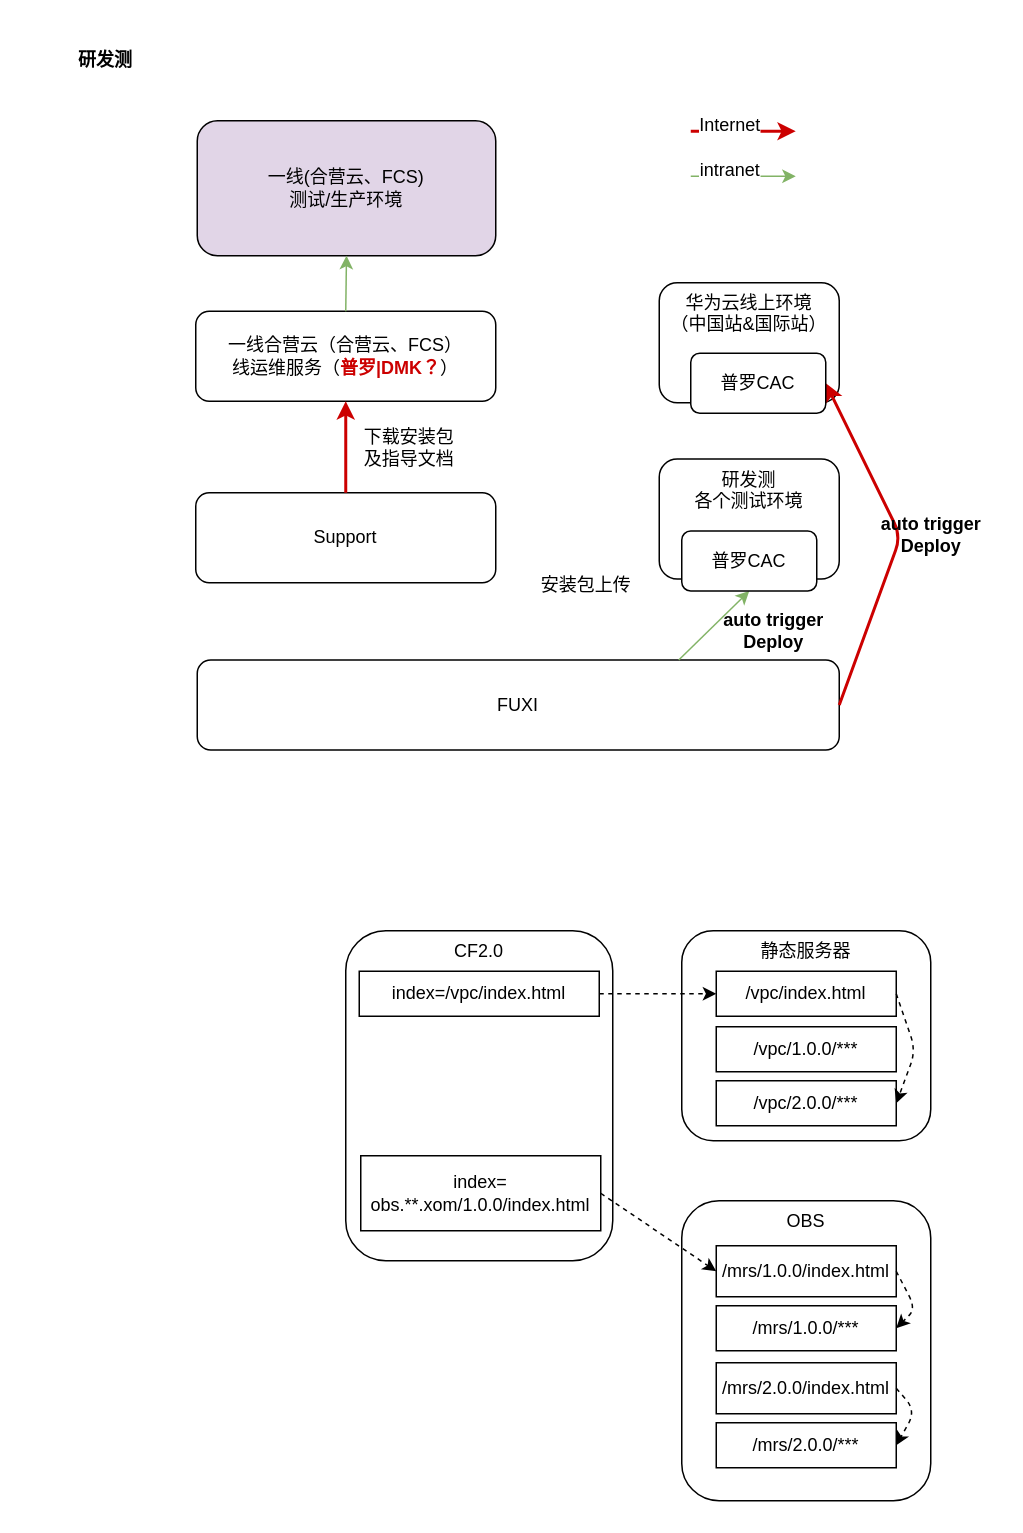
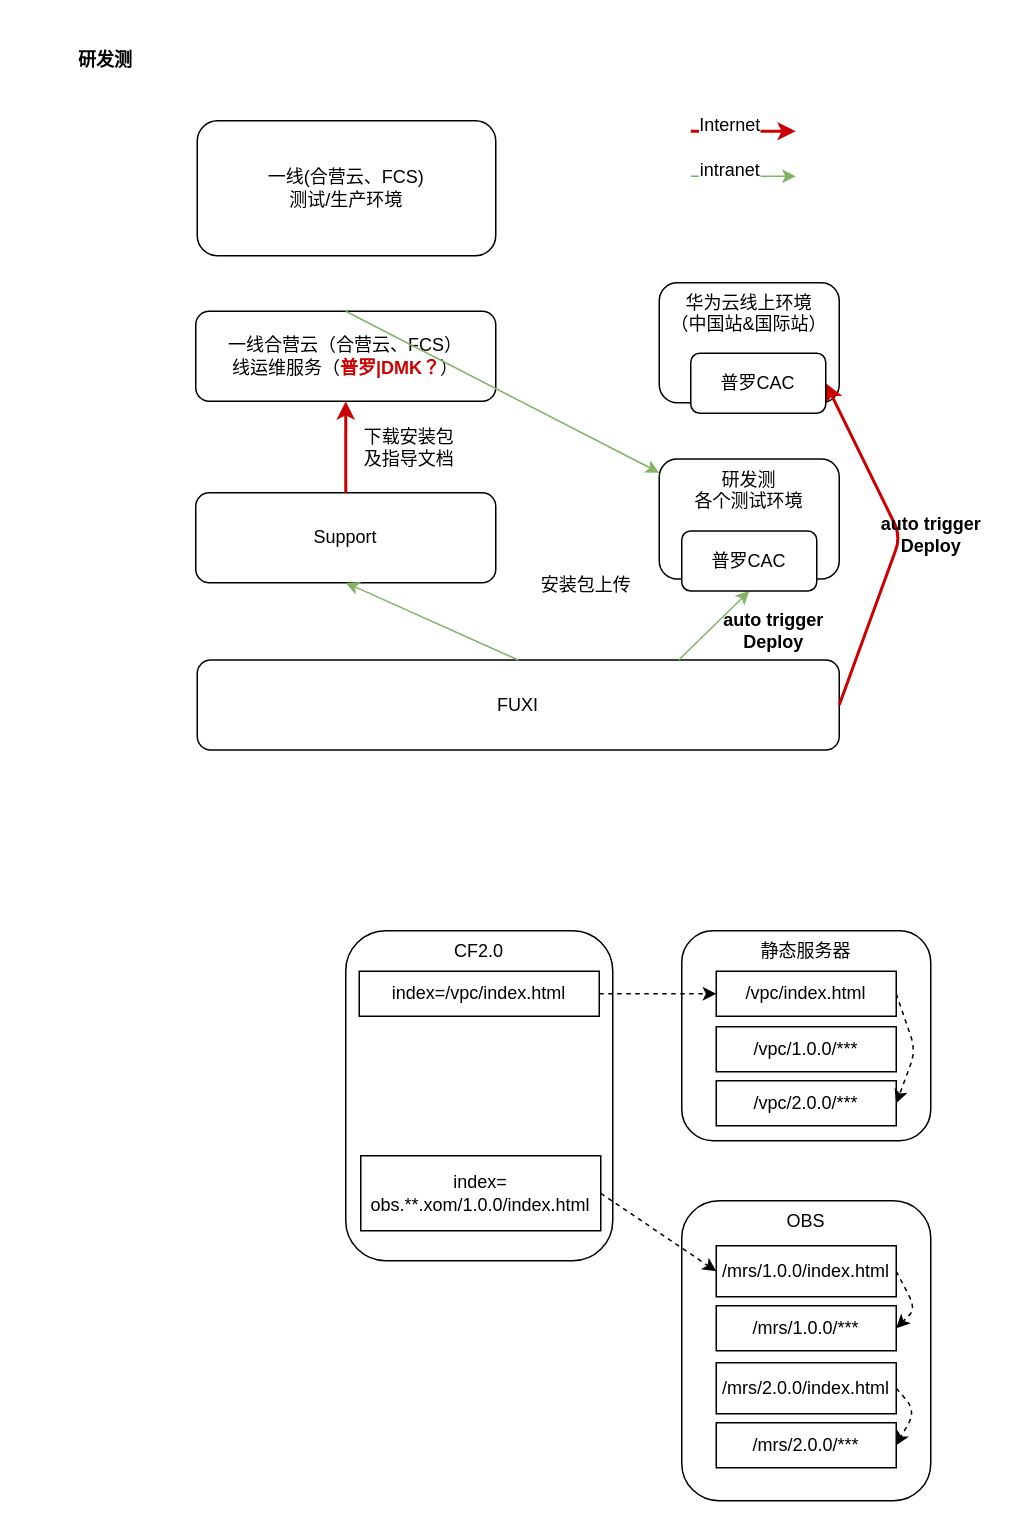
node "一线(合营云、FCS) 测试/生产环境": fillcolor #e1d5e7 -> #ffffff
edge "一线合营云（合营云、FCS） 线运维服务（普罗|DMK？）" -> "一线(合营云、FCS) 测试/生产环境": now "一线合营云（合营云、FCS） 线运维服务（普罗|DMK？）" -> "研发测 各个测试环境"
edge "FUXI" -> "Support": added
